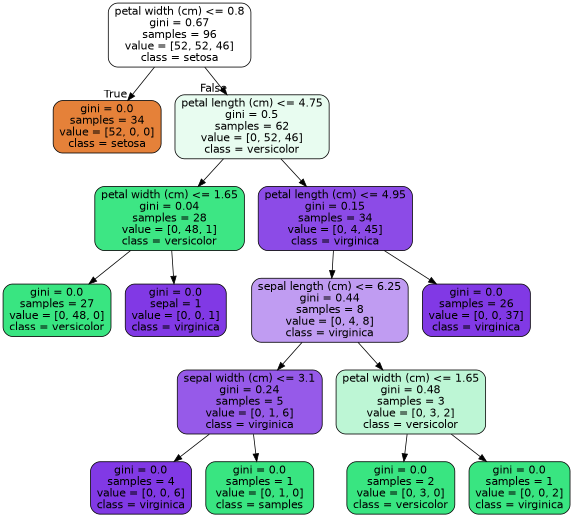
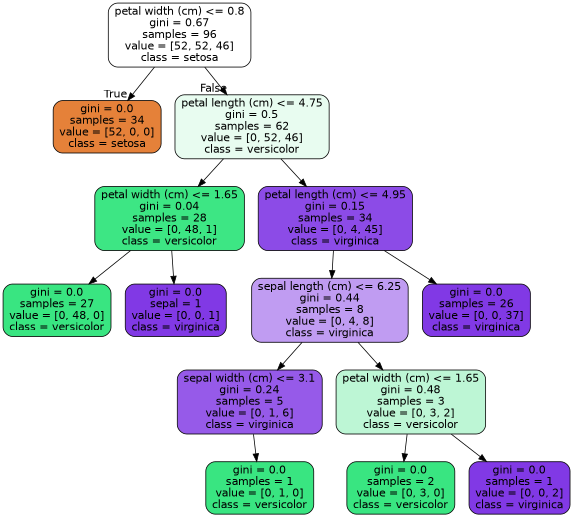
node "gini = 0.0 samples = 4 value = [0, 0, 6] class = virginica": removed
node "gini = 0.0 samples = 1 value = [0, 1, 0] class = samples": label "gini = 0.0 samples = 1 value = [0, 1, 0] class = samples" -> "gini = 0.0 samples = 1 value = [0, 1, 0] class = versicolor"
node "gini = 0.0 samples = 1 value = [0, 0, 2] class = virginica": fillcolor #39e581 -> #8139e5
